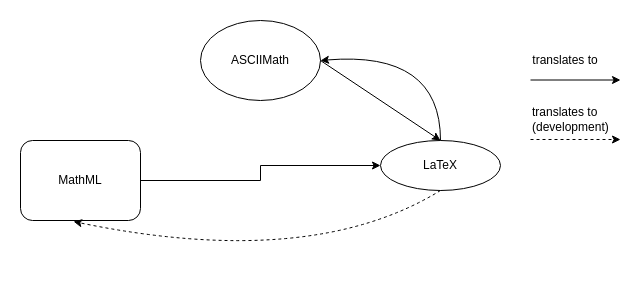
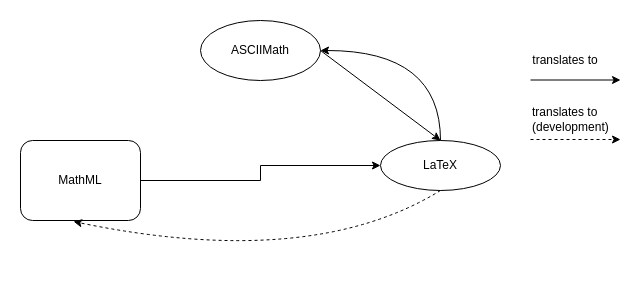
node "ASCIIMath": size 120x80 -> 120x60
